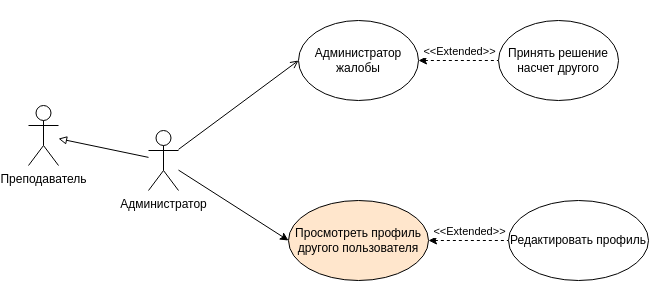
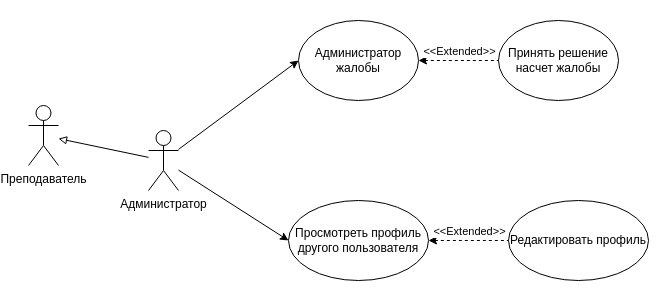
node "Принять решение насчет другого": label "Принять решение насчет другого" -> "Принять решение насчет жалобы"
edge "Администратор" -> "Администратор жалобы": arrowhead open -> classic
node "Просмотреть профиль другого пользователя": fillcolor #ffe6cc -> #ffffff
